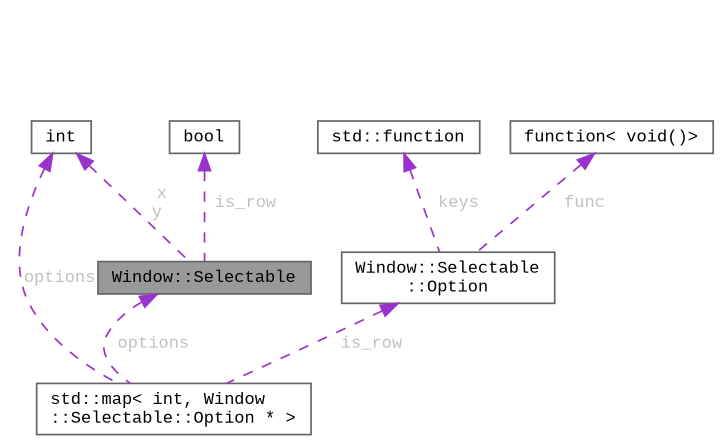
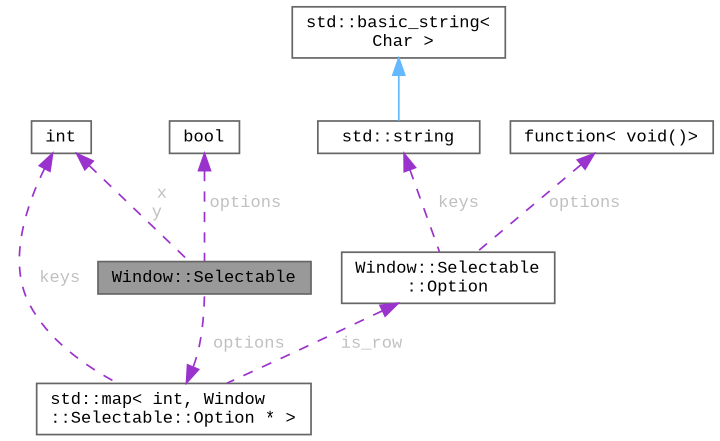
node "std::basic_string< Char >": added
node "std::function": label "std::function" -> "std::string"
edge "Window::Selectable" -> "bool": label " is_row" -> " options"
edge "Window::Selectable ::Option" -> "function< void()>": label " func" -> " options"
edge "std::map< int, Window ::Selectable::Option * >" -> "int": label " options" -> " keys"
edge "std::map< int, Window ::Selectable::Option * >" -> "Window::Selectable": reversed
